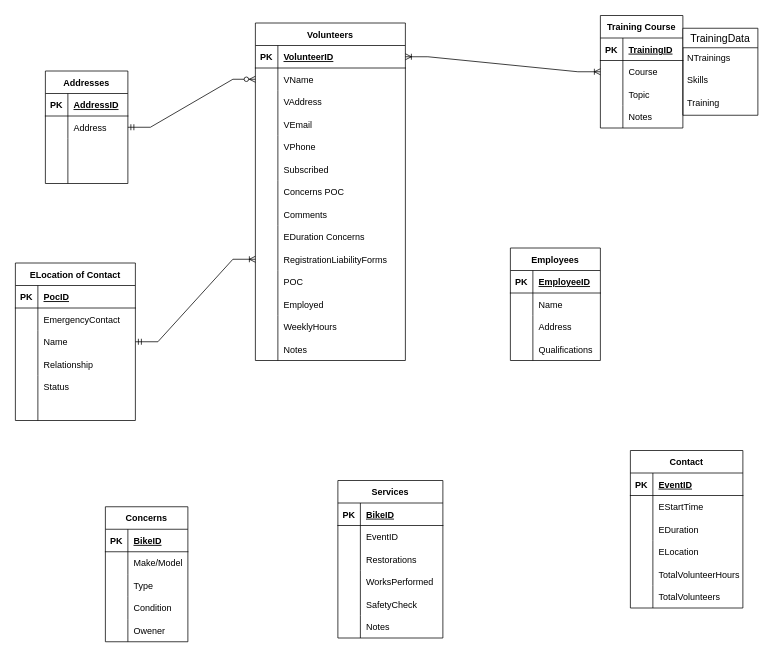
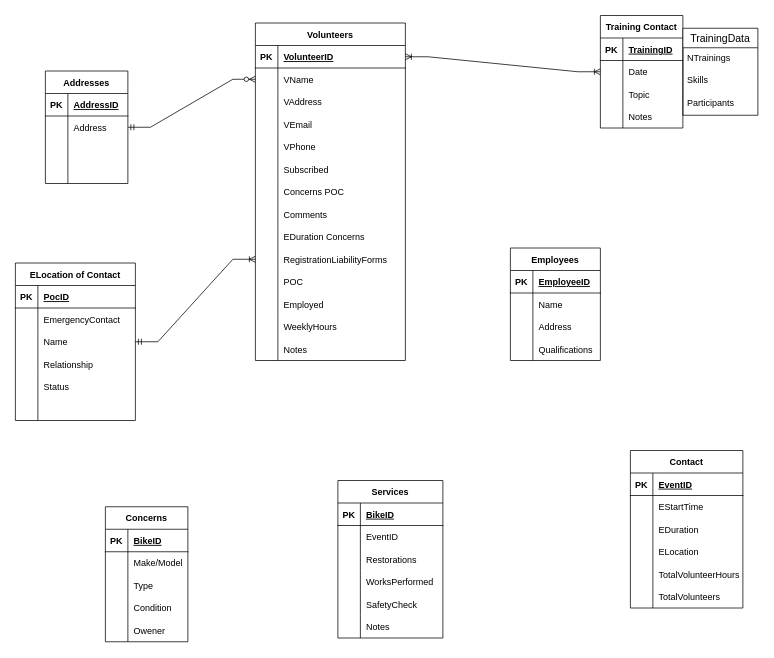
node "Training Course": label "Training Course" -> "Training Contact"
node "Course": label "Course" -> "Date"
node "Training": label "Training" -> "Participants"
